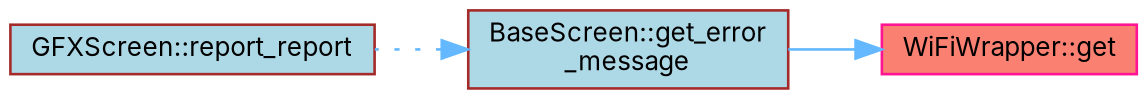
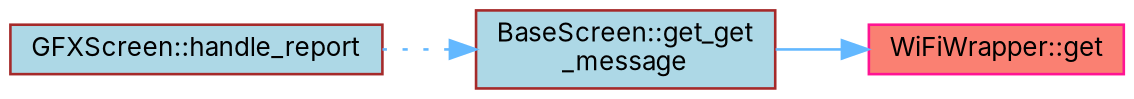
node "GFXScreen::report_report": label "GFXScreen::report_report" -> "GFXScreen::handle_report"
node "BaseScreen::get_error _message": label "BaseScreen::get_error _message" -> "BaseScreen::get_get _message"
